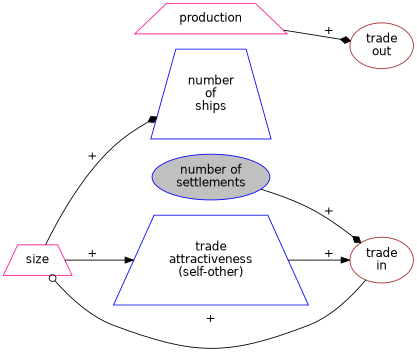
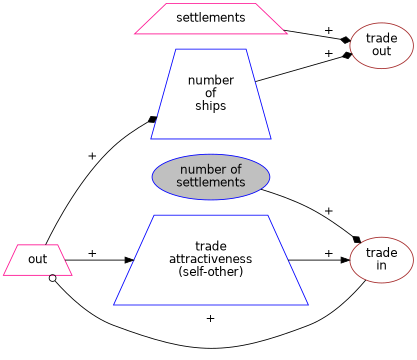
node "production": label "production" -> "settlements"
edge "number of ships" -> "trade out": added, label "+"
node "size": label "size" -> "out"
